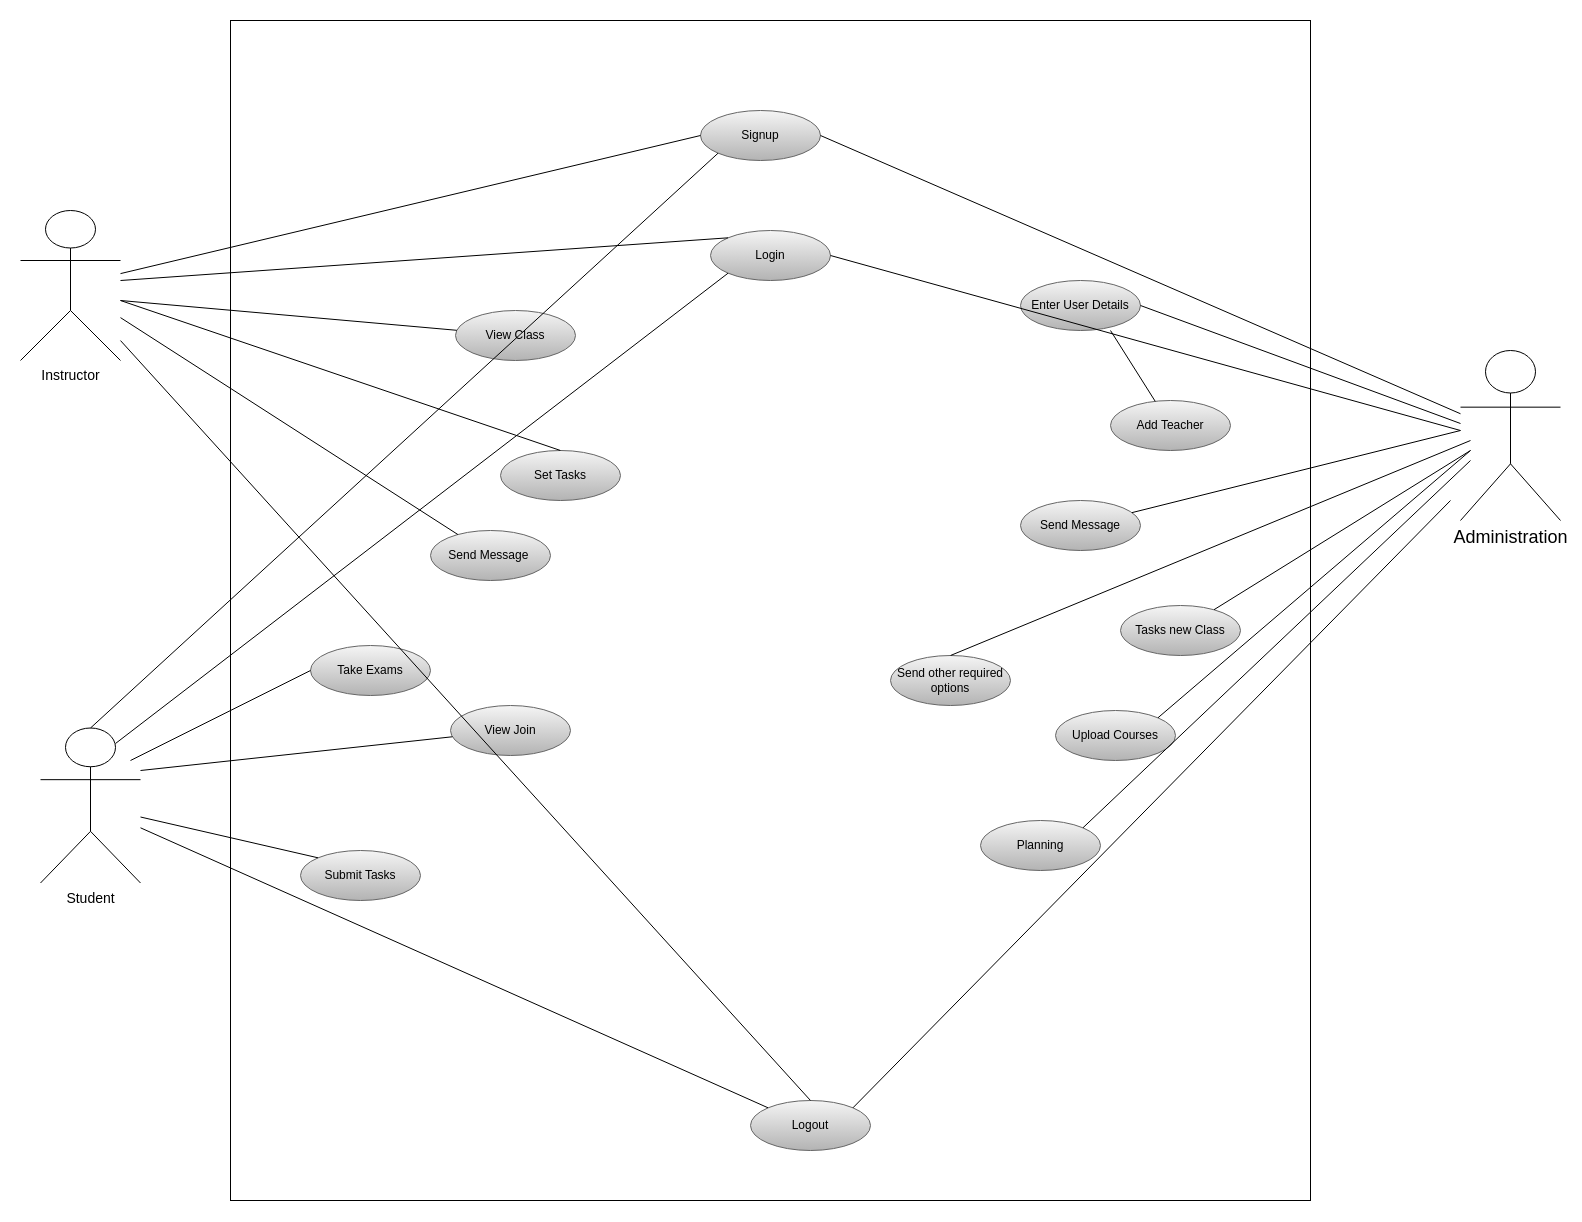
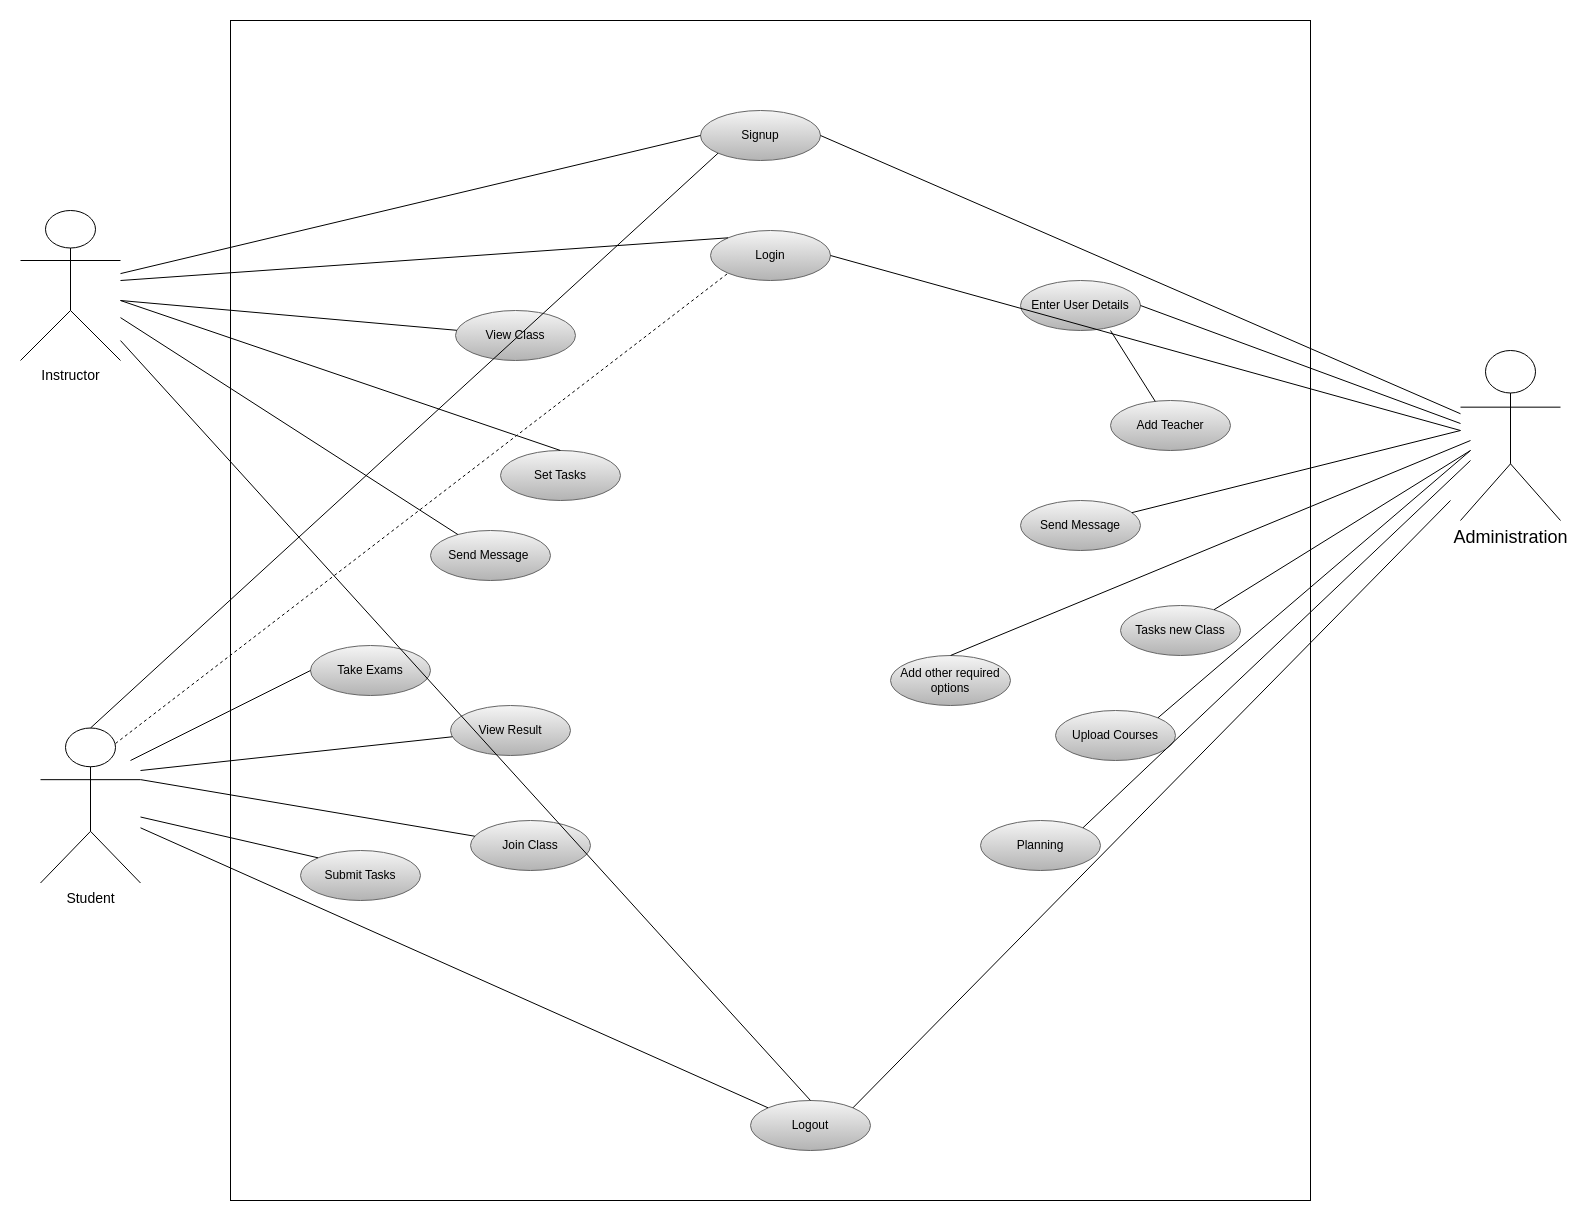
edge "Login" -- "Student": style solid -> dashed
node "Send other required options": label "Send other required options" -> "Add other required options"
node "View Join": label "View Join" -> "View Result"
edge "Student" -- "Join Class": added
node "Join Class": added
